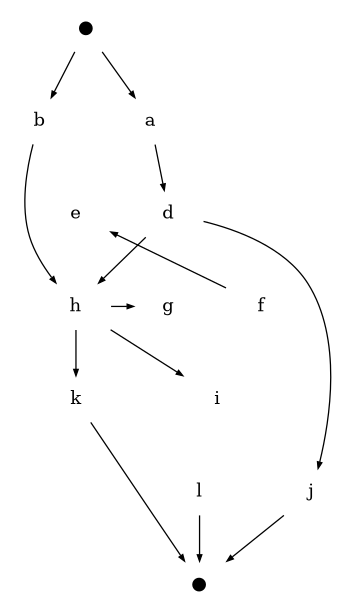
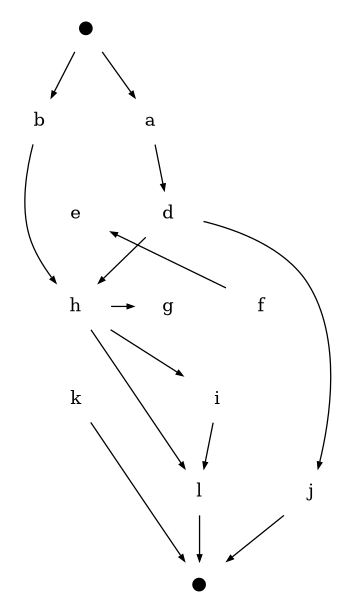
edge "h" -> "k": now "h" -> "l"
edge "i" -> "l": added
